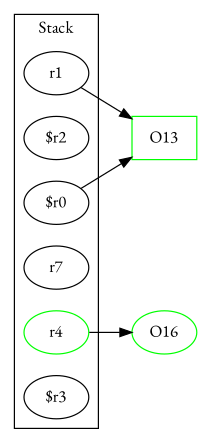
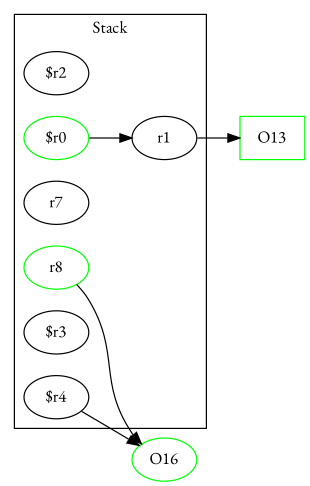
edge "$r0" -> "O13": now "$r0" -> "r1"
node "$r0": color black -> green
node "r4": label "r4" -> "r8"
node "$r4": added
